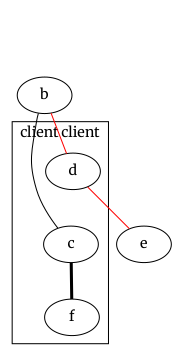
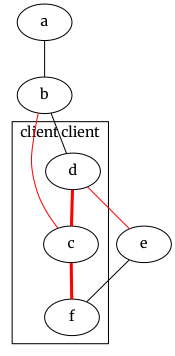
node "a": added
edge "b" -- "d": color red -> black
edge "b" -- "c": color black -> red
edge "d" -- "c": added
edge "c" -- "f": color black -> red
edge "e" -- "f": added
